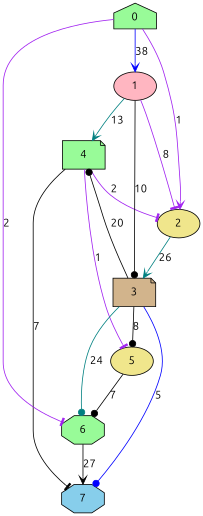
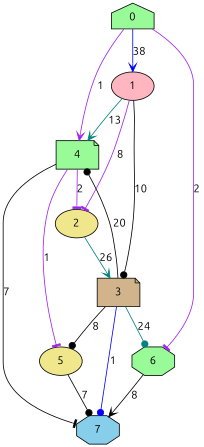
edge "0" -> "2": now "0" -> "4"
edge "5" -> "6": now "5" -> "7"
edge "3" -> "7": label "5" -> "1"
edge "6" -> "7": label "27" -> "8"
